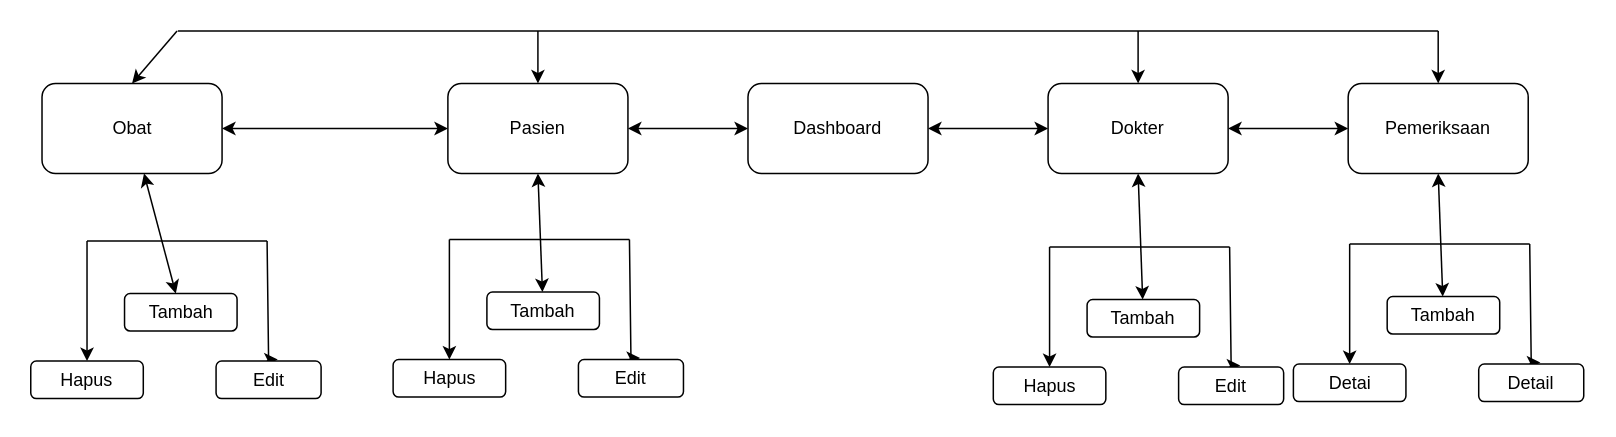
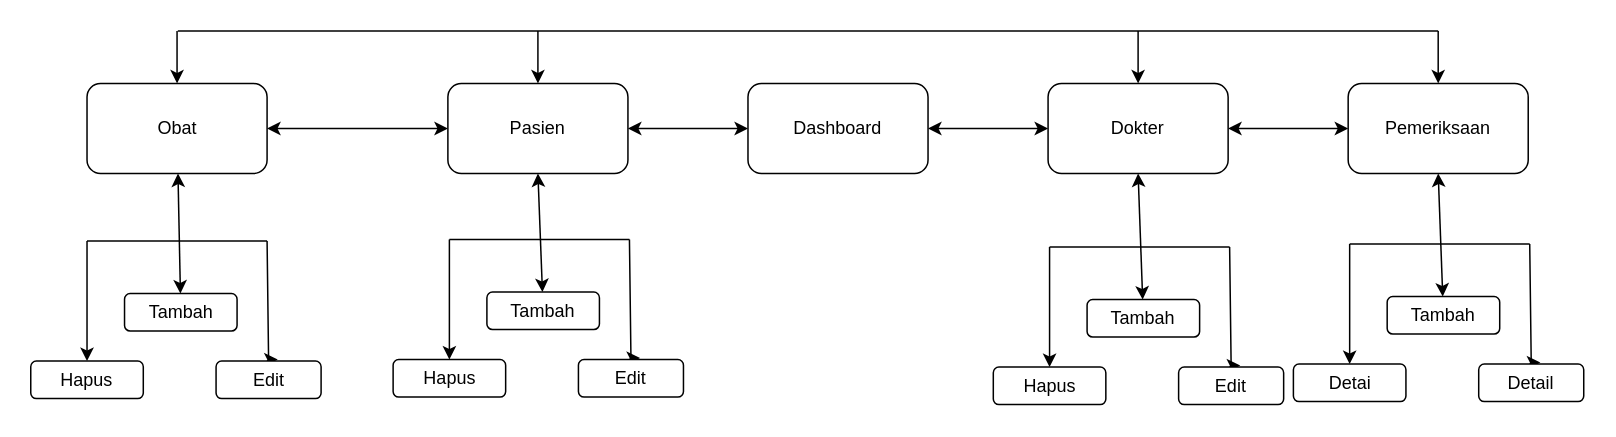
node "Obat": moved (132, 128) -> (177, 128)
